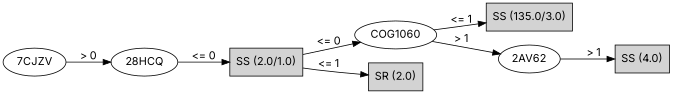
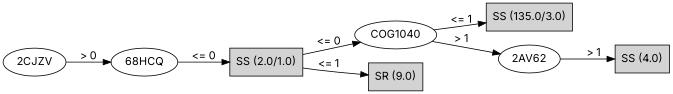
node "COG1060": label "COG1060" -> "COG1040"
node "7CJZV": label "7CJZV" -> "2CJZV"
node "28HCQ": label "28HCQ" -> "68HCQ"
node "SR (2.0)": label "SR (2.0)" -> "SR (9.0)"
